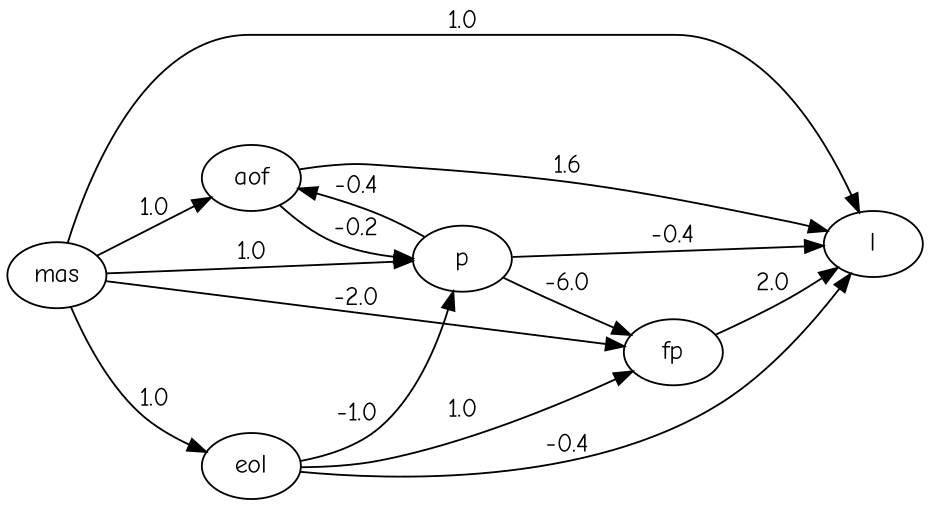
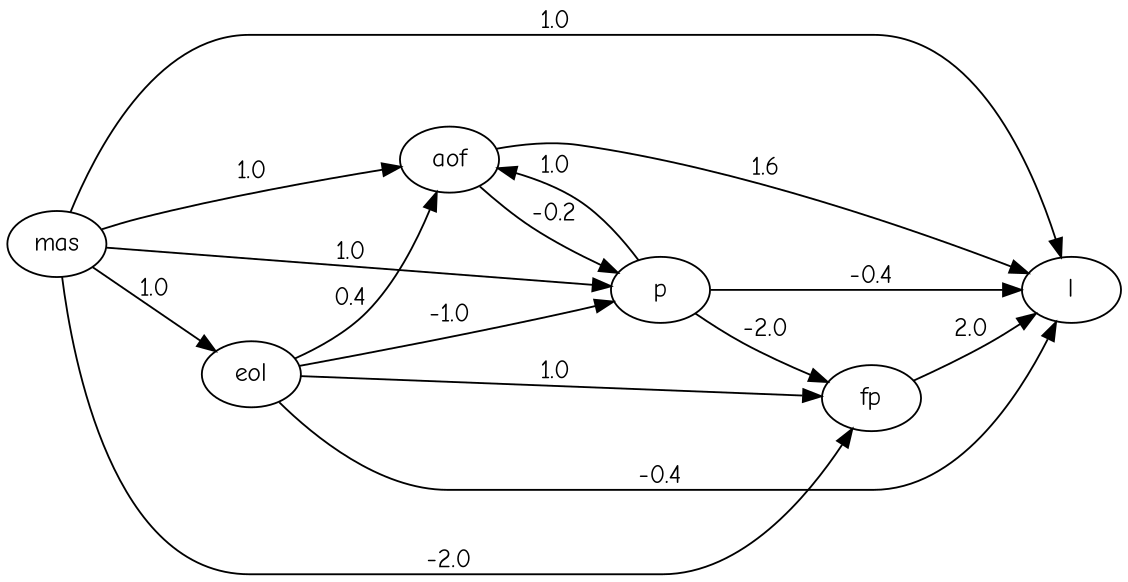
edge "p" -> "aof": label "-0.4" -> "1.0"
edge "p" -> "fp": label "-6.0" -> "-2.0"
edge "eol" -> "aof": added, label "0.4"
